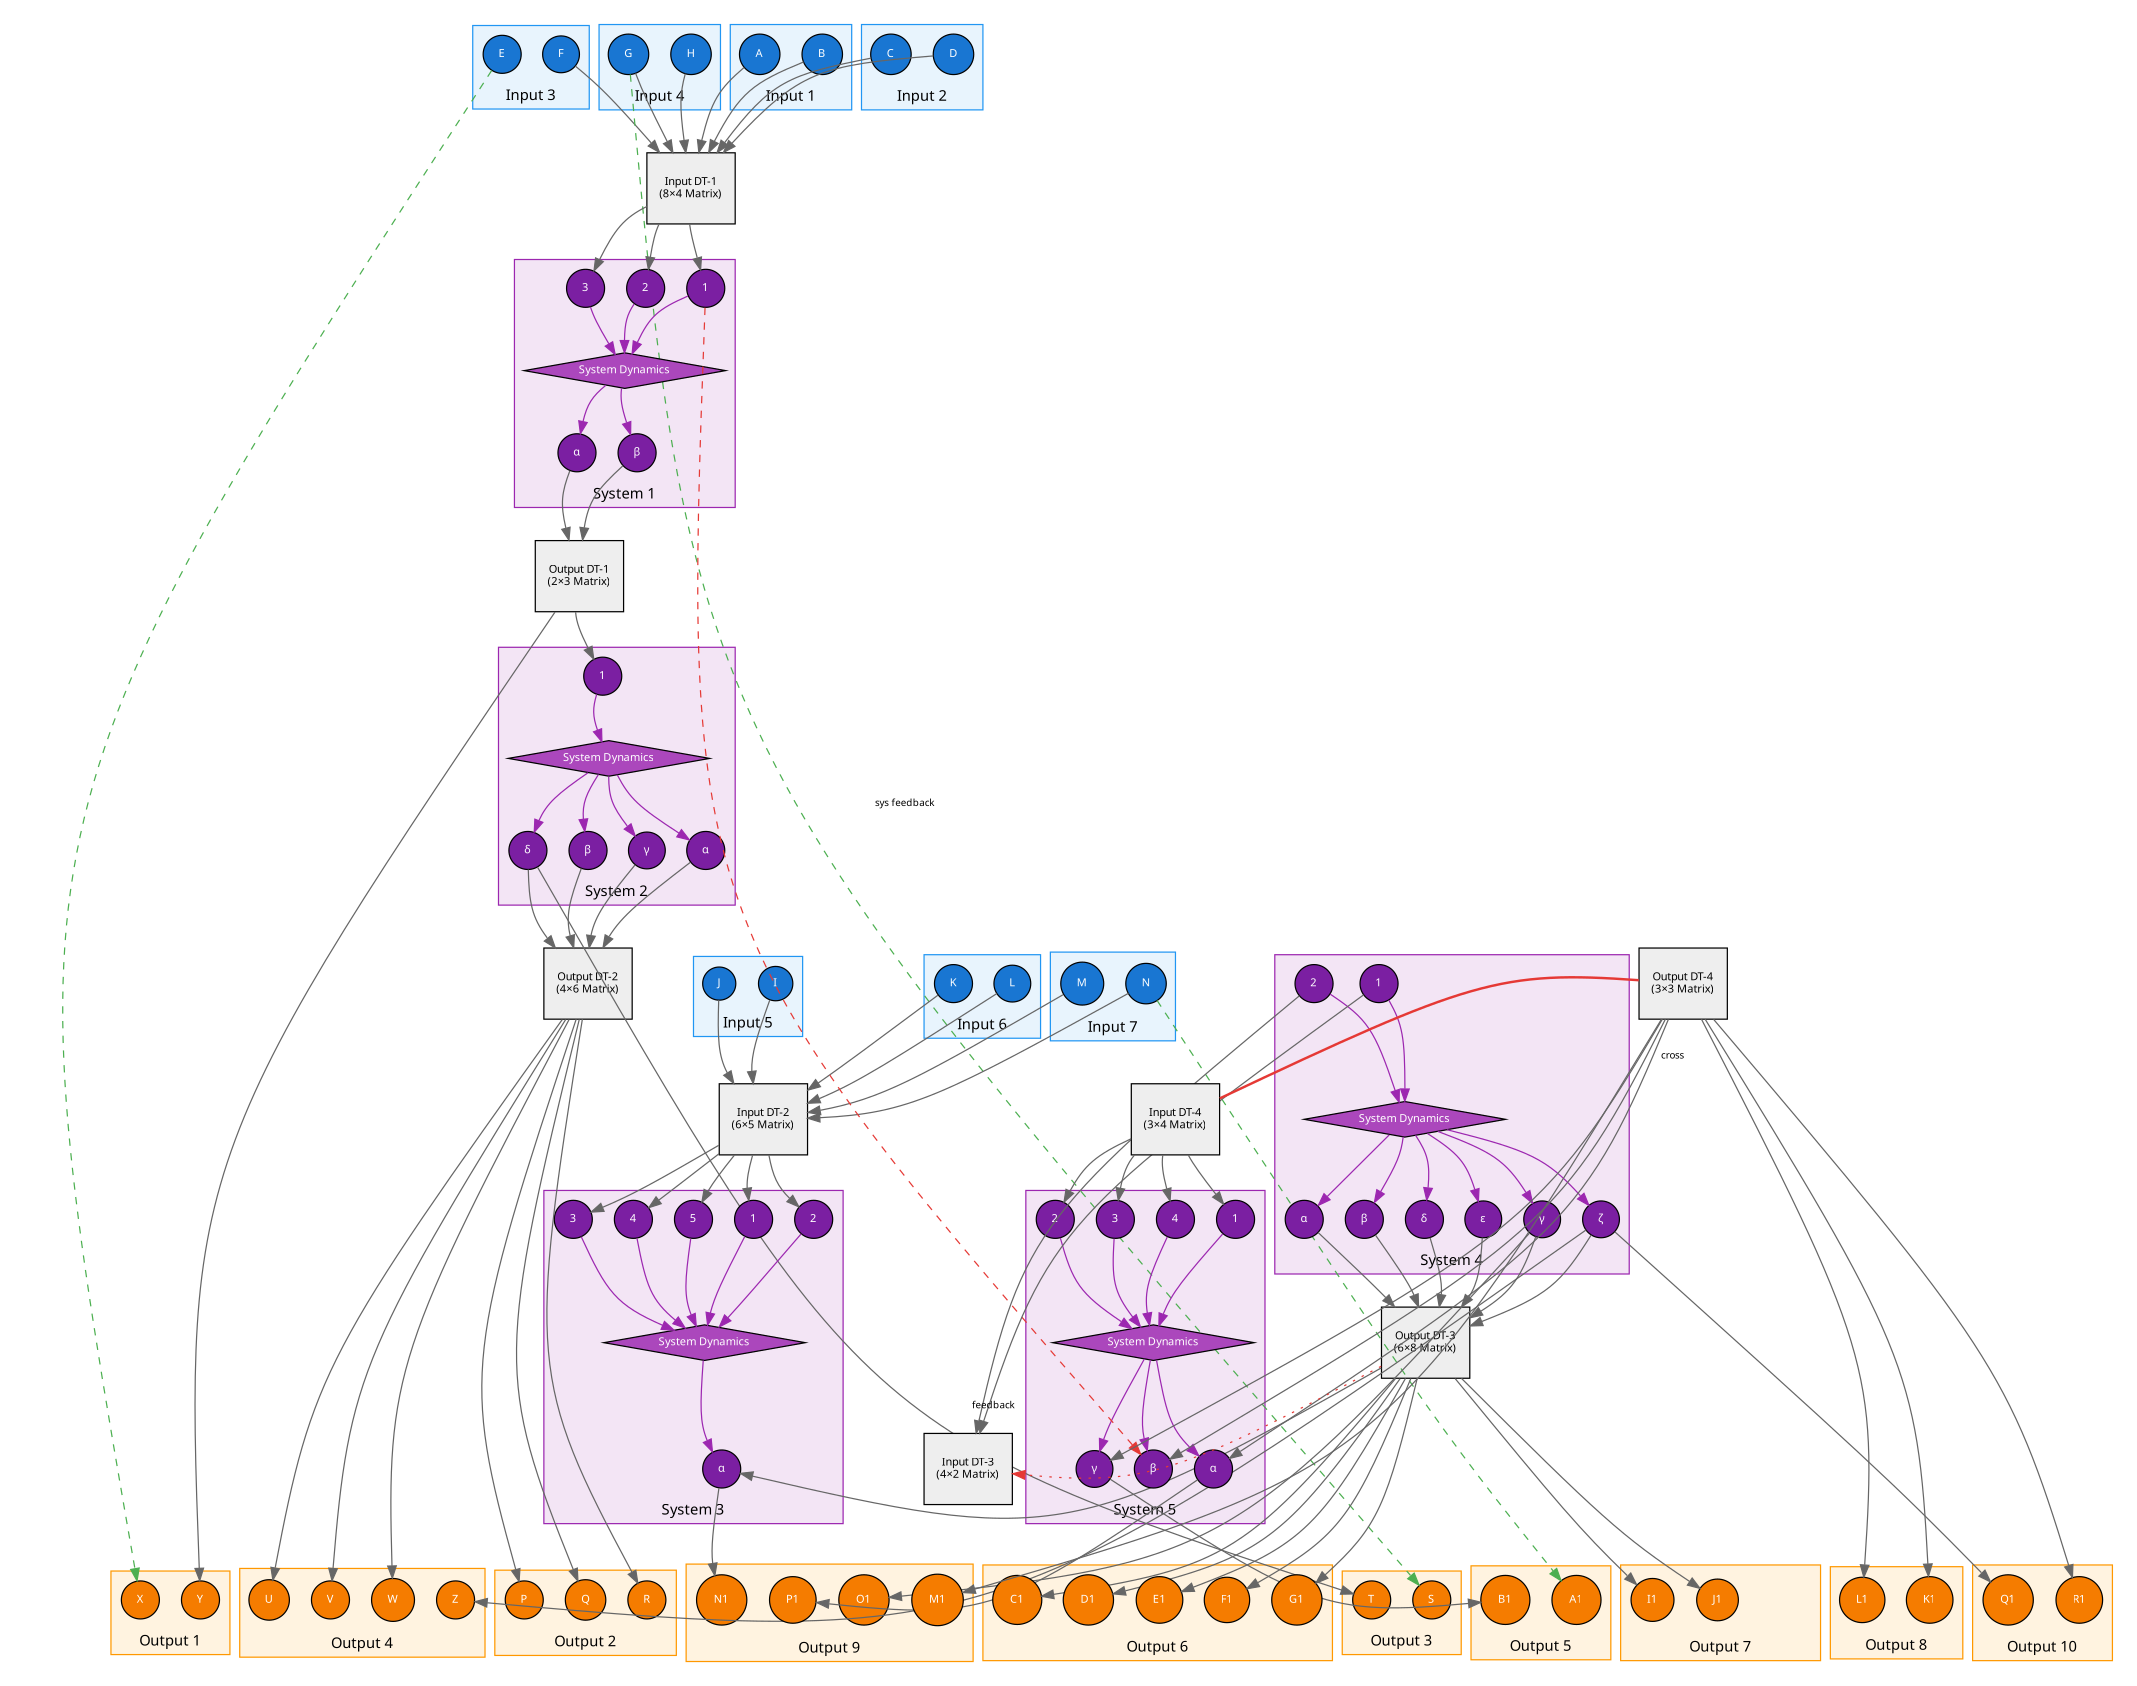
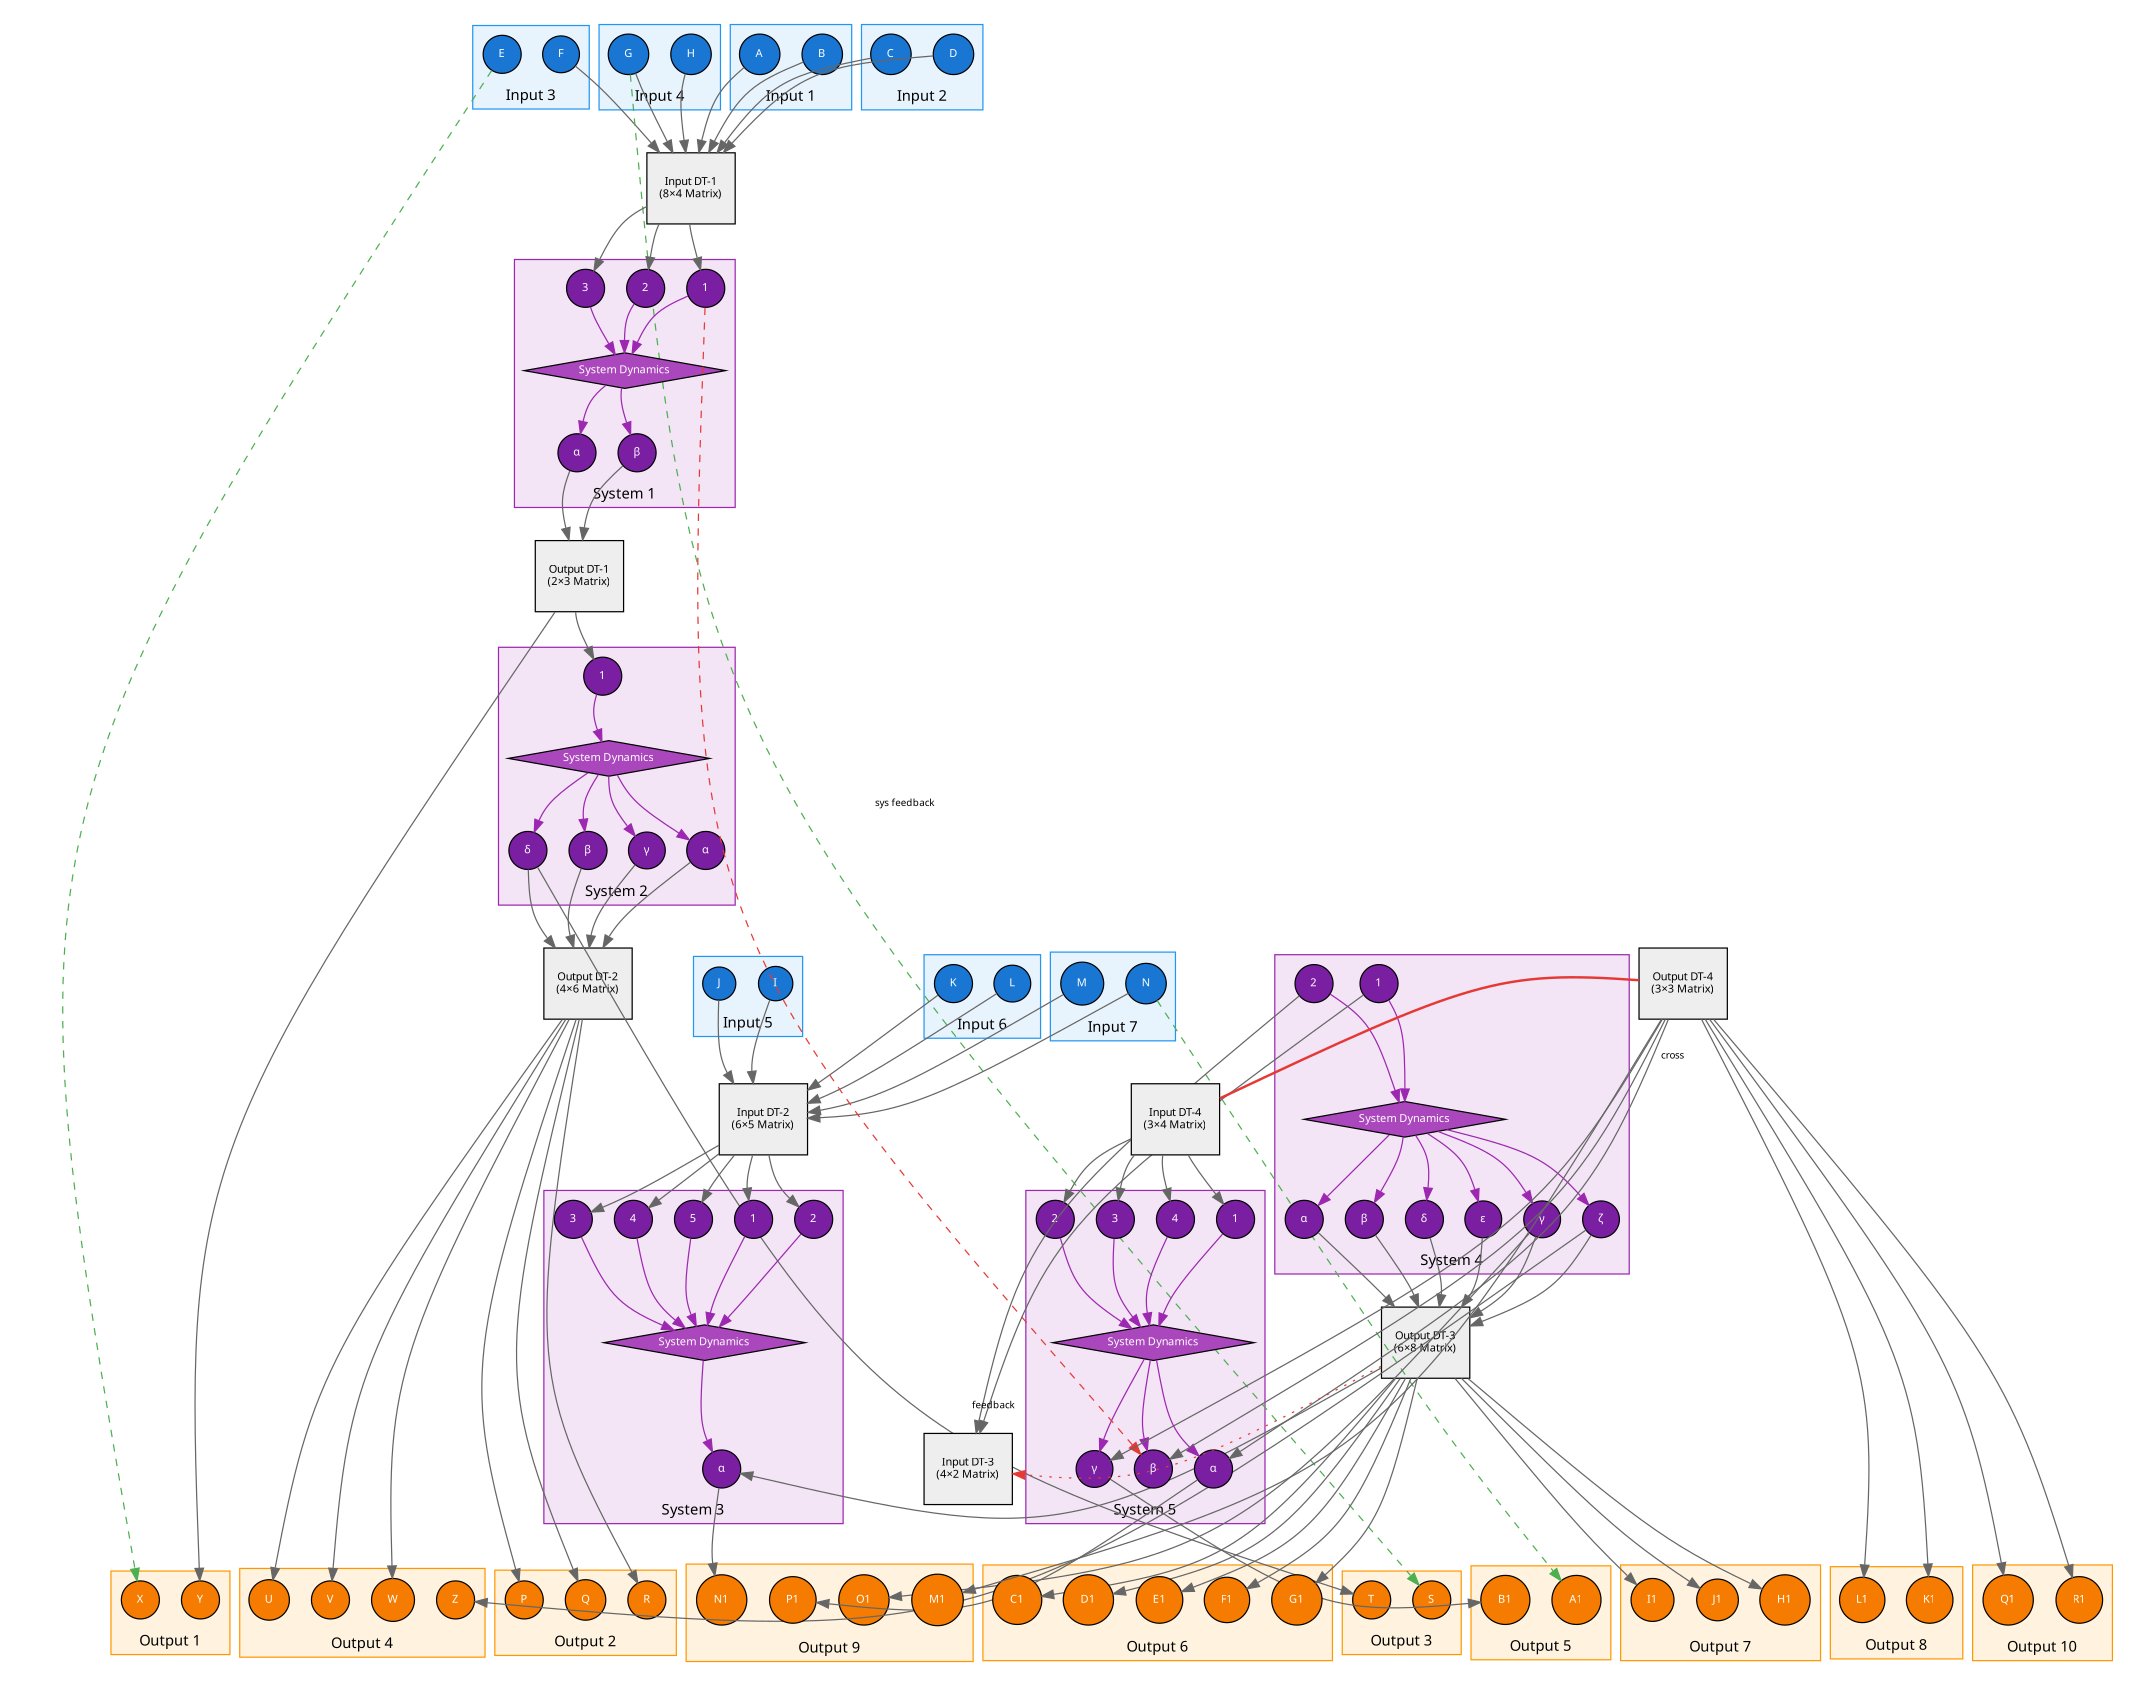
edge "ζ" -> "Q1": now "Output DT-4 (3×3 Matrix)" -> "Q1"
node "H1": added
